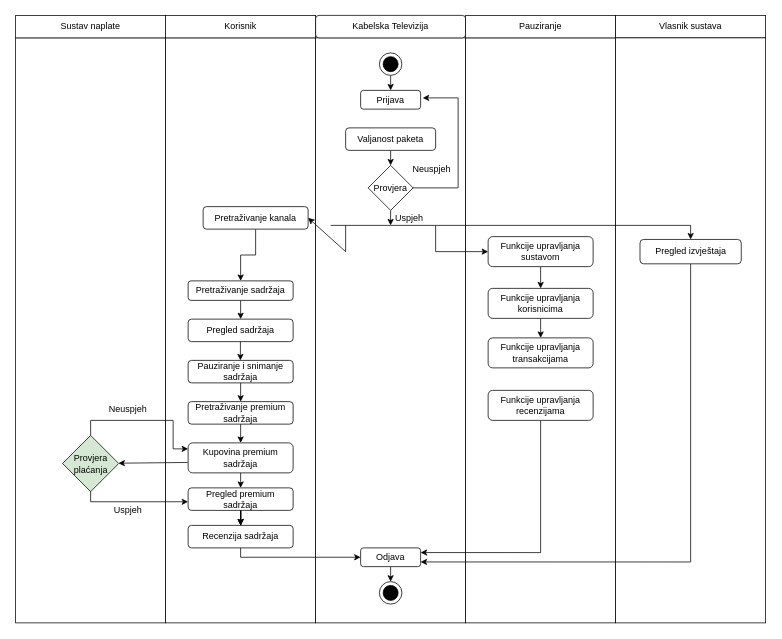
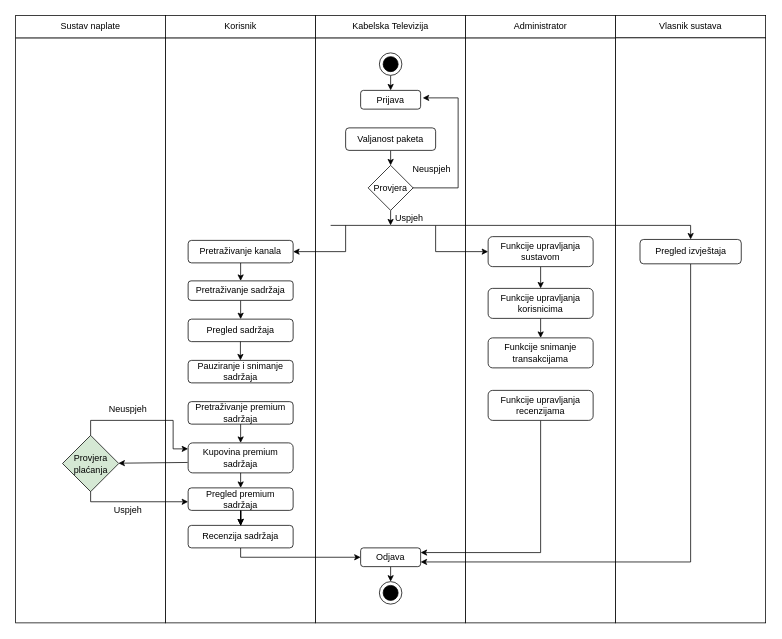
node "Kabelska Televizija": shape rounded rectangle -> rectangle
node "Pauziranje": label "Pauziranje" -> "Administrator"
node "Pretraživanje kanala": moved (255, 218) -> (240, 252)
node "Funkcije upravljanja transakcijama": label "Funkcije upravljanja transakcijama" -> "Funkcije snimanje transakcijama"
edge "Pauziranje i snimanje sadržaja" -> "Pretraživanje premiumsadržaja": removed
